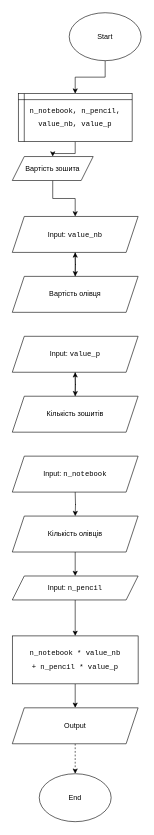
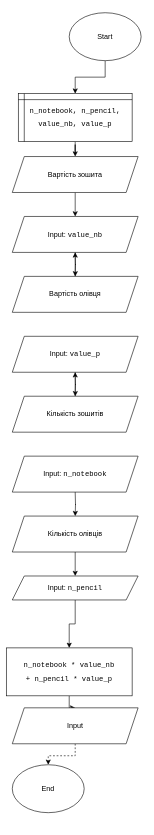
node "Вартість зошита": size 81x24 -> 126x36
node "n_notebook * value_nb + n_pencil * value_p": moved (75, 660) -> (69, 672)
node "Output": label "Output" -> "Input"
node "End": moved (75, 798) -> (48, 789)
